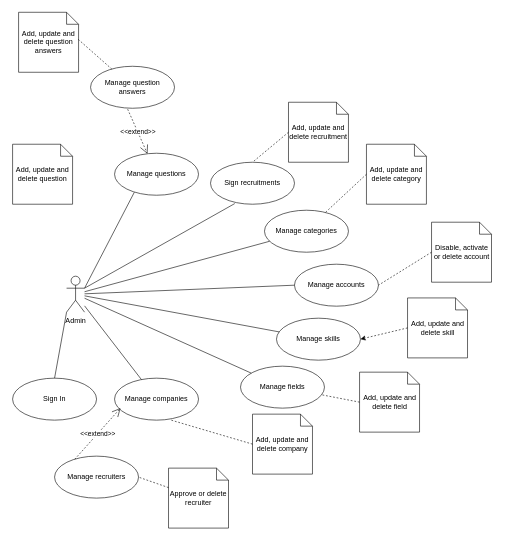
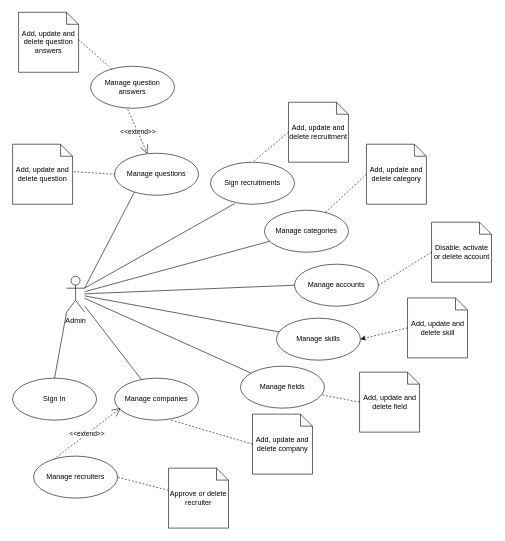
edge "Add, update and delete question" -- "Manage questions": added
node "Manage recruiters": moved (96, 477) -> (75, 477)
